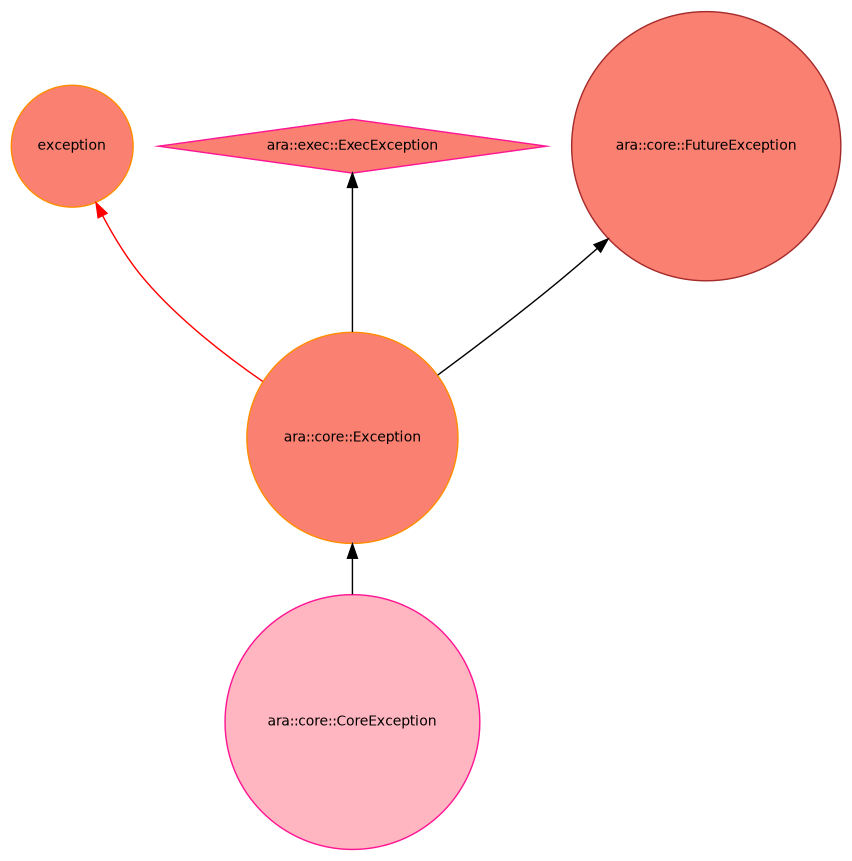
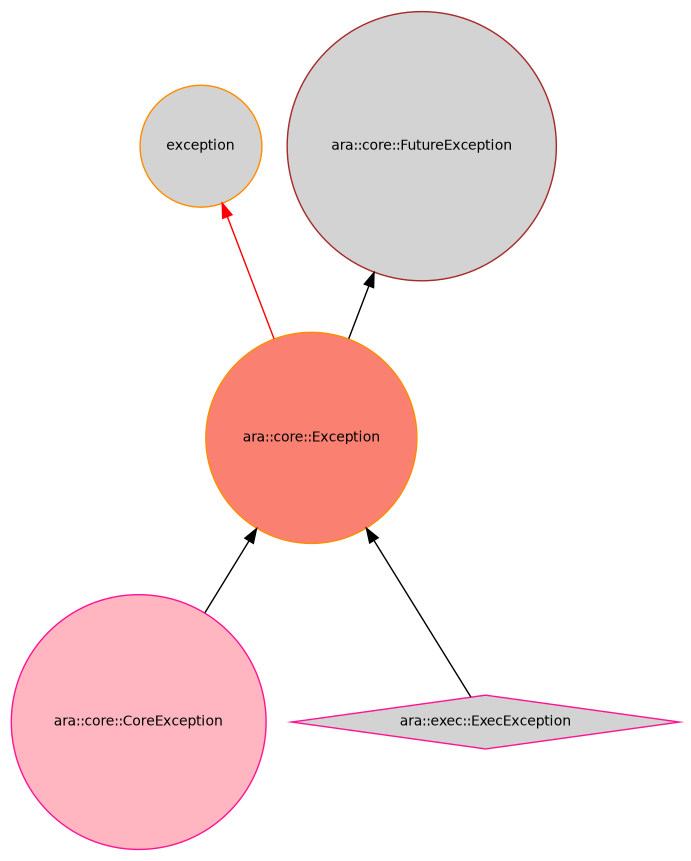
node "exception": fillcolor salmon -> lightgrey
node "ara::exec::ExecException": fillcolor salmon -> lightgrey
node "ara::core::FutureException": fillcolor salmon -> lightgrey
edge "ara::core::Exception" -> "ara::exec::ExecException": reversed
